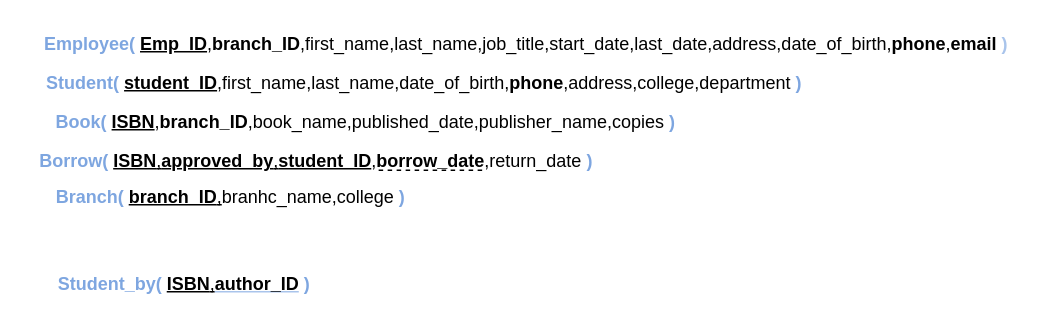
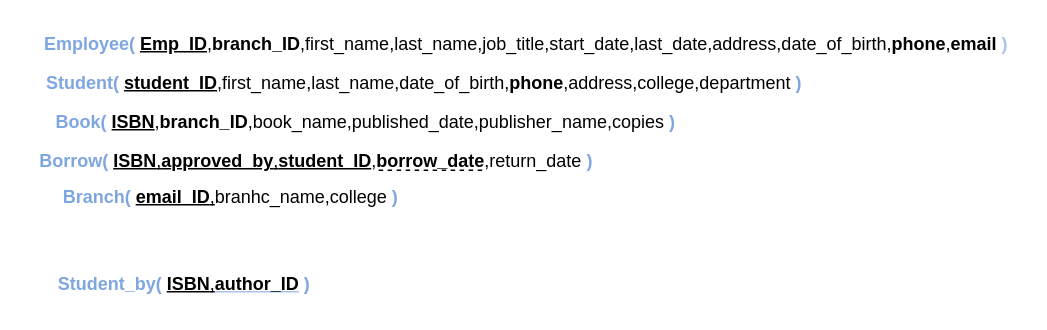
node "Branch( branch_ID,branhc_name,college )": label "Branch( branch_ID,branhc_name,college )" -> "Branch( email_ID,branhc_name,college )"
